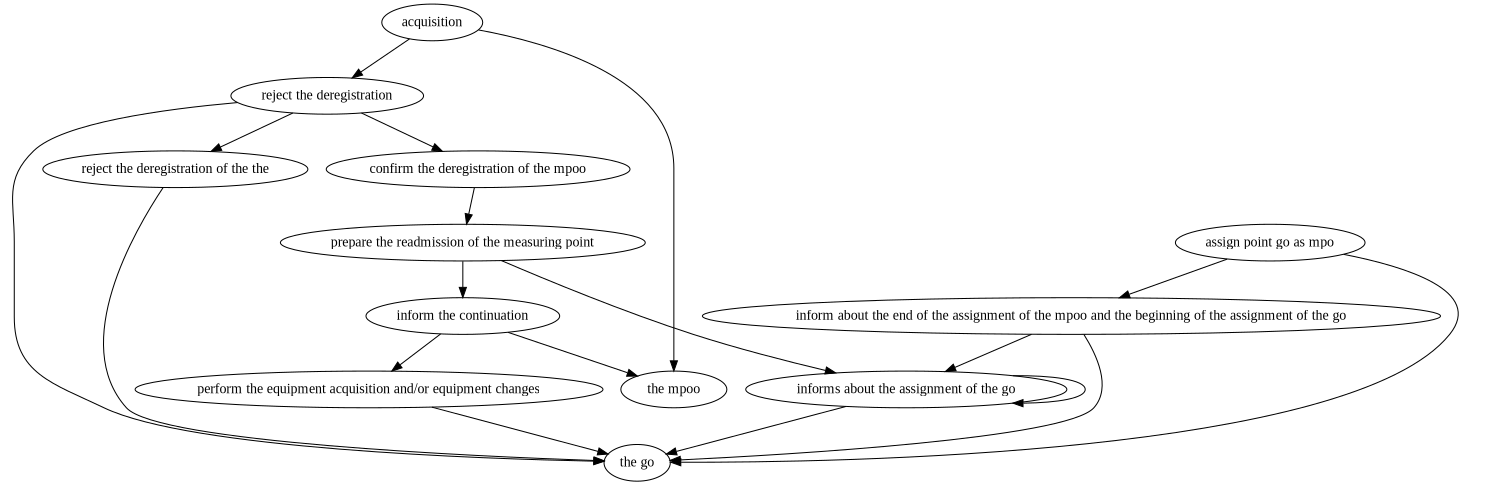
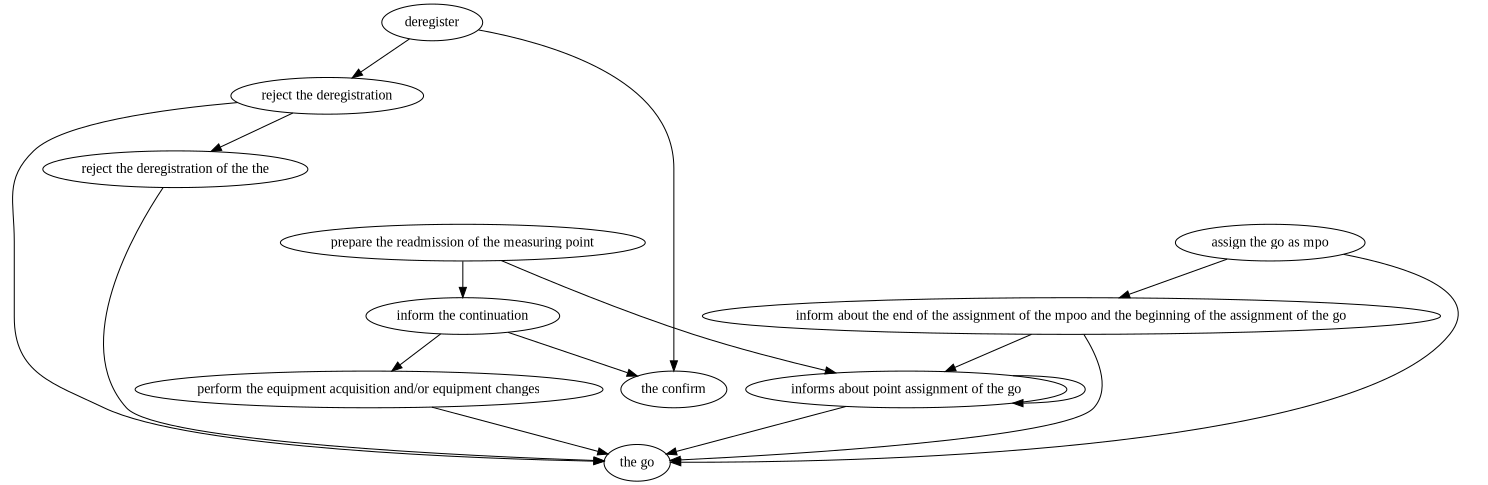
node "acquisition": label "acquisition" -> "deregister"
node "confirm the deregistration of the mpoo": removed
node "assign point go as mpo": label "assign point go as mpo" -> "assign the go as mpo"
node "the mpoo": label "the mpoo" -> "the confirm"
node "informs about the assignment of the go": label "informs about the assignment of the go" -> "informs about point assignment of the go"
